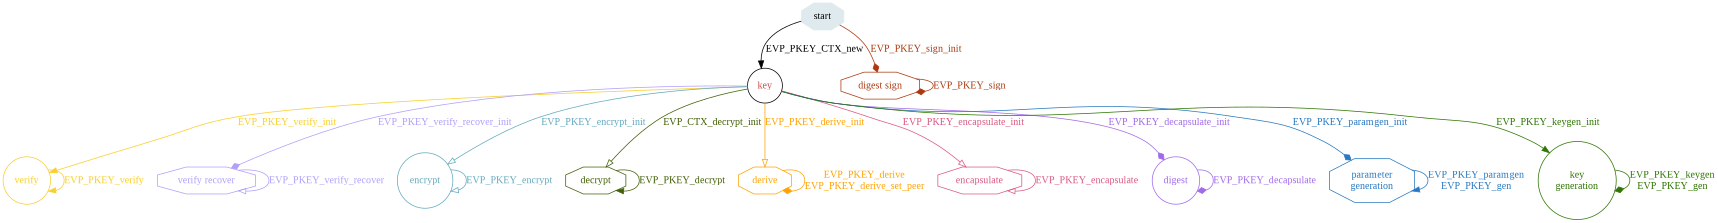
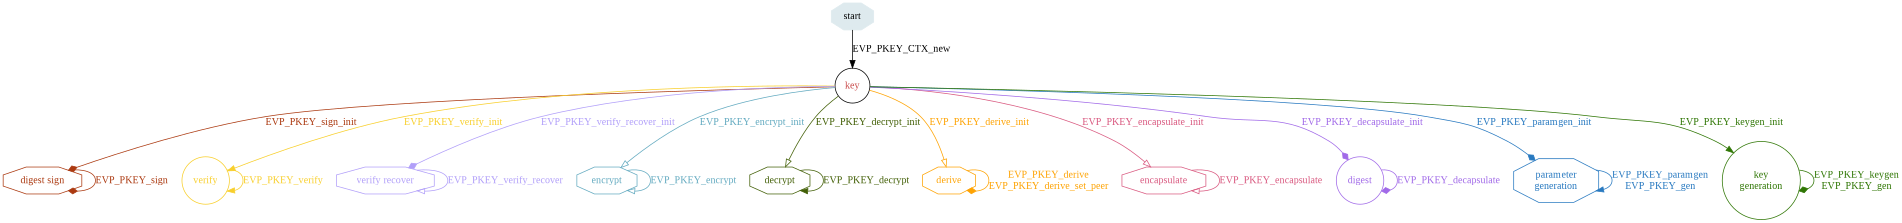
edge "start" -> "digest sign": now "key" -> "digest sign"
edge "key" -> "decrypt": label "EVP_CTX_decrypt_init" -> "EVP_PKEY_decrypt_init"
node "encrypt": shape circle -> octagon
